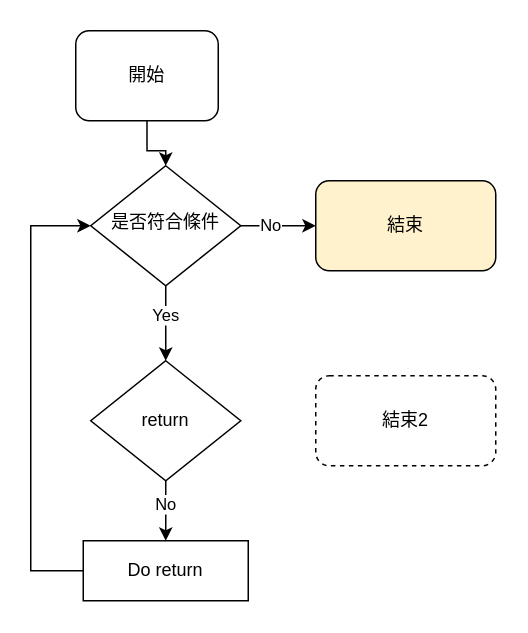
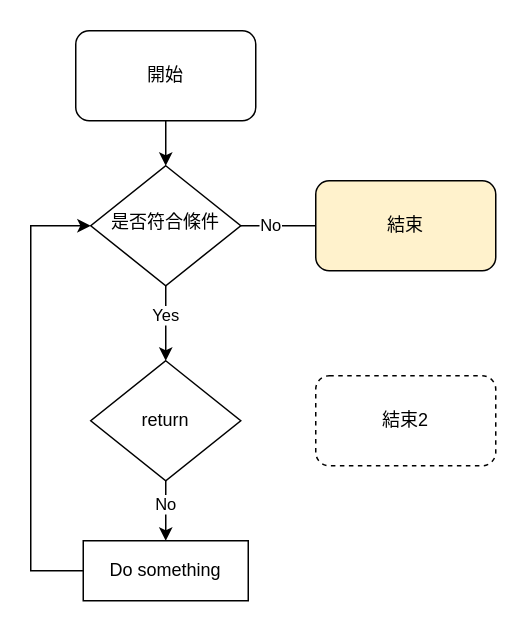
node "開始": size 143x90 -> 180x90
edge "是否符合條件" -> "結束": arrowhead classic -> none
node "Do return": label "Do return" -> "Do something"
